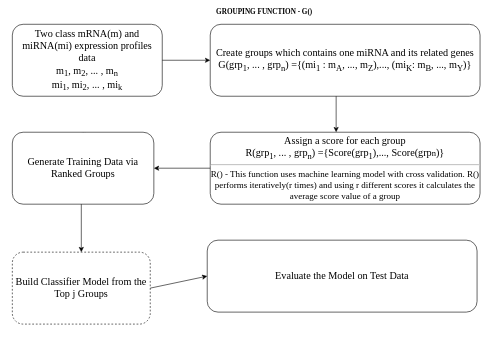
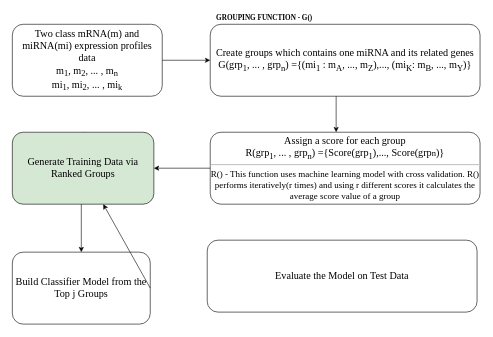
node "GROUPING FUNCTION - G()": moved (265, 12) -> (265, 18)
node "Generate Training Data via Ranked Groups": fillcolor #ffffff -> #d5e8d4
edge "Build Classifier Model from the Top j Groups" -> "Evaluate the Model on Test Data": now "Build Classifier Model from the Top j Groups" -> "Generate Training Data via Ranked Groups"
node "Build Classifier Model from the Top j Groups": style dashed -> solid
